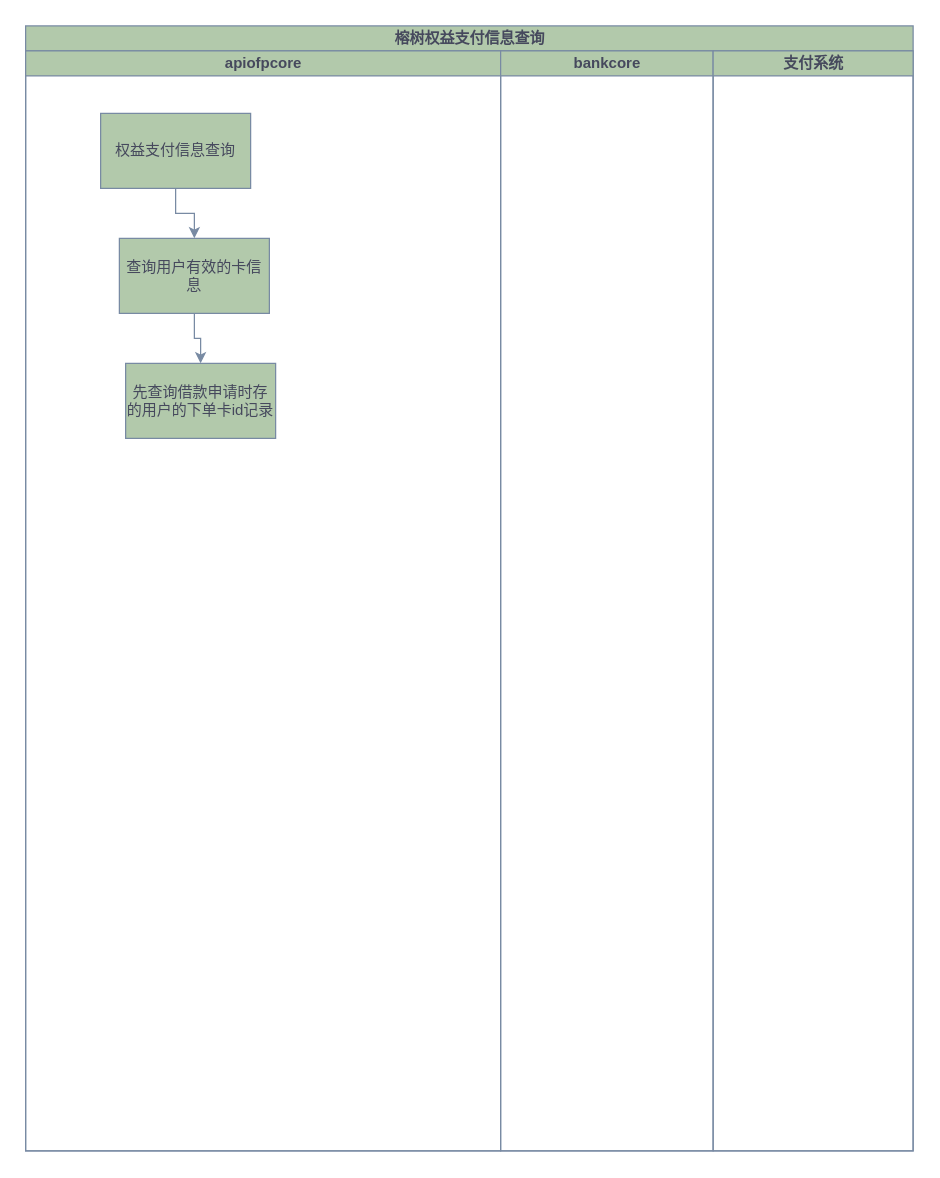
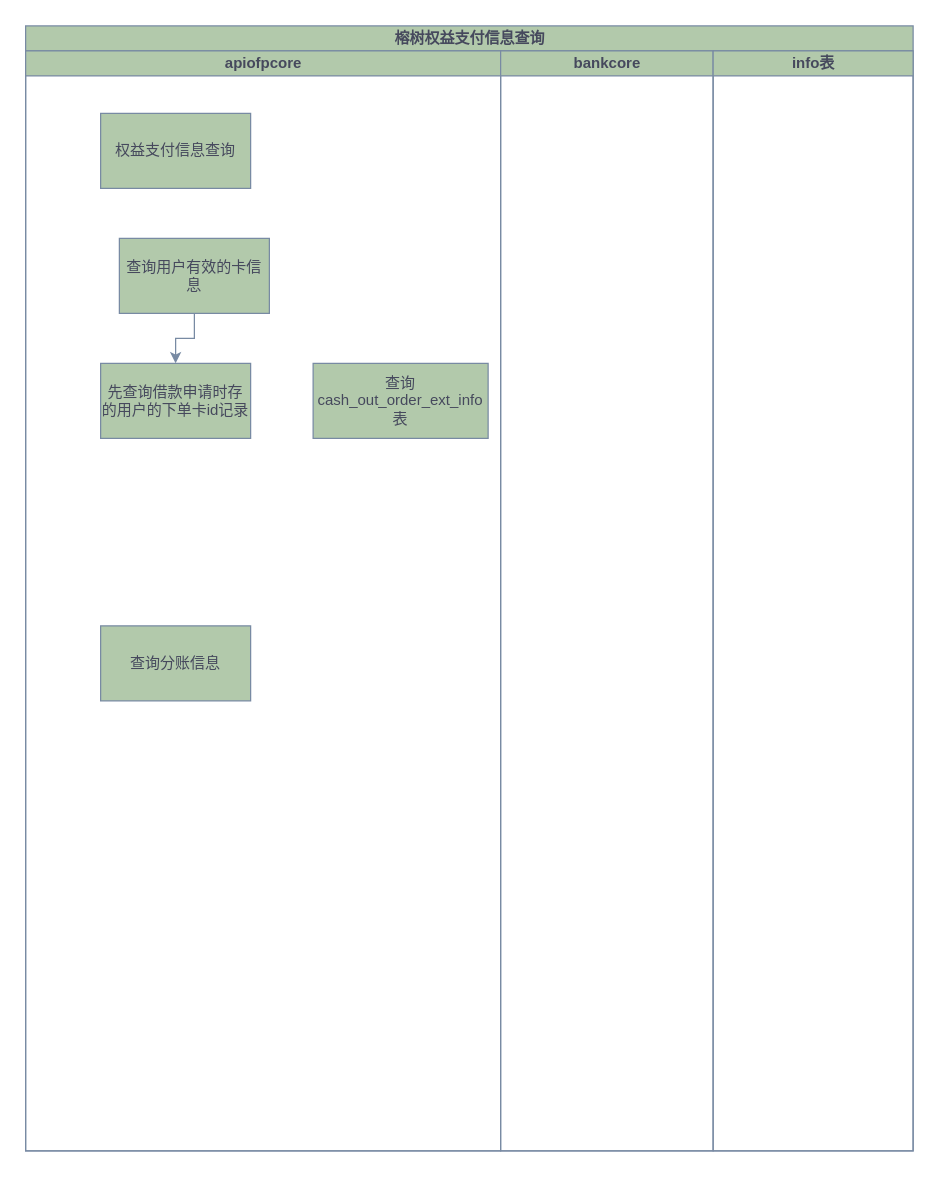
node "支付系统": label "支付系统" -> "info表"
edge "权益支付信息查询" -> "查询用户有效的卡信息": removed
node "先查询借款申请时存的用户的下单卡id记录": moved (201, 401) -> (176, 401)
node "查询 cash_out_order_ext_info表": added
node "查询分账信息": added
